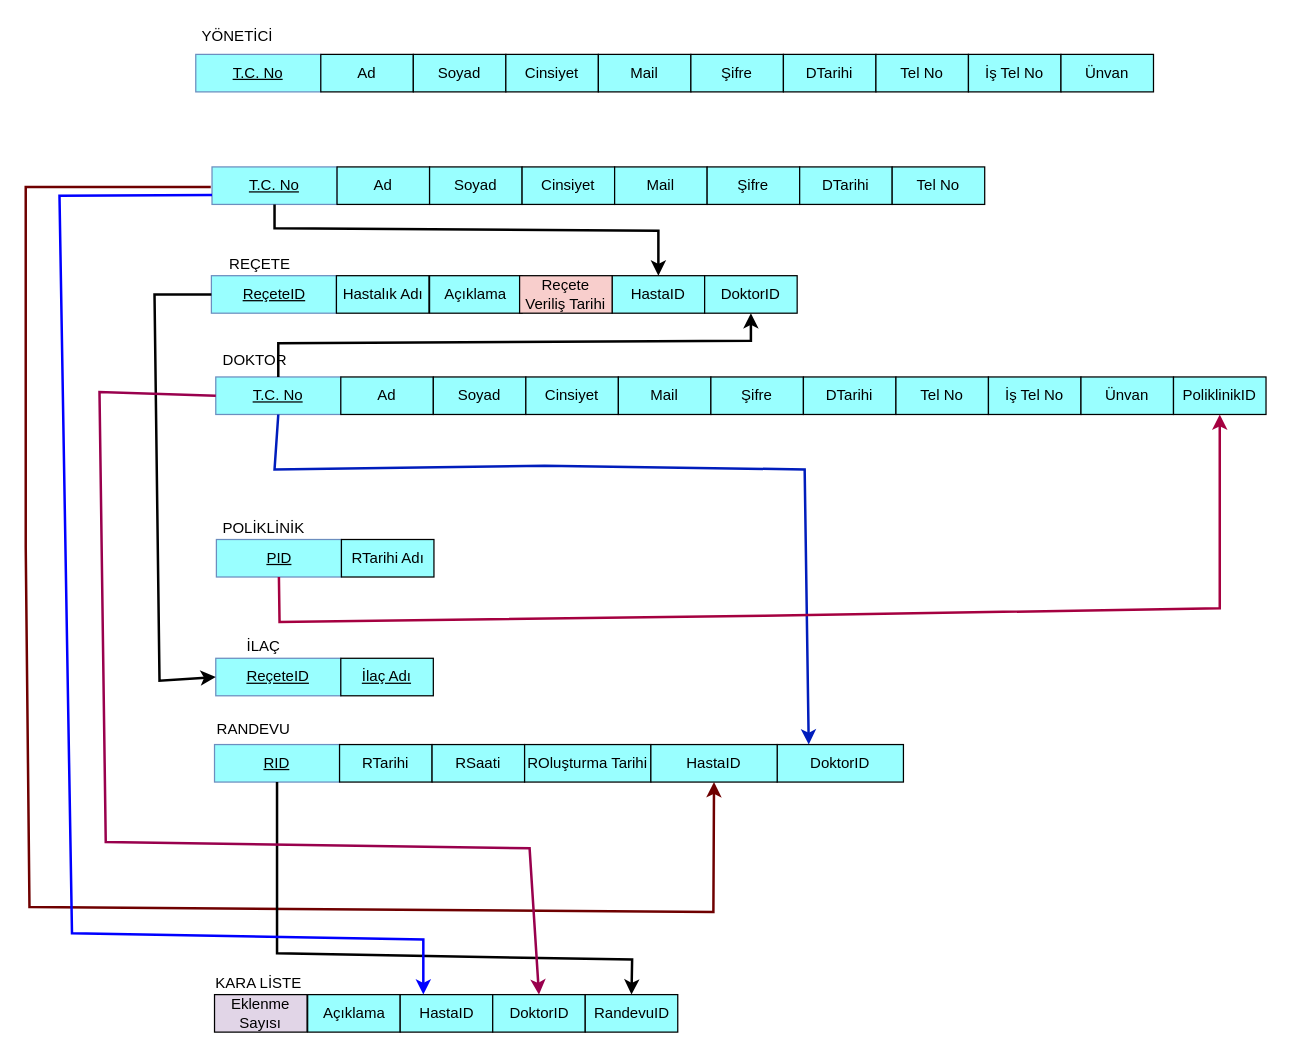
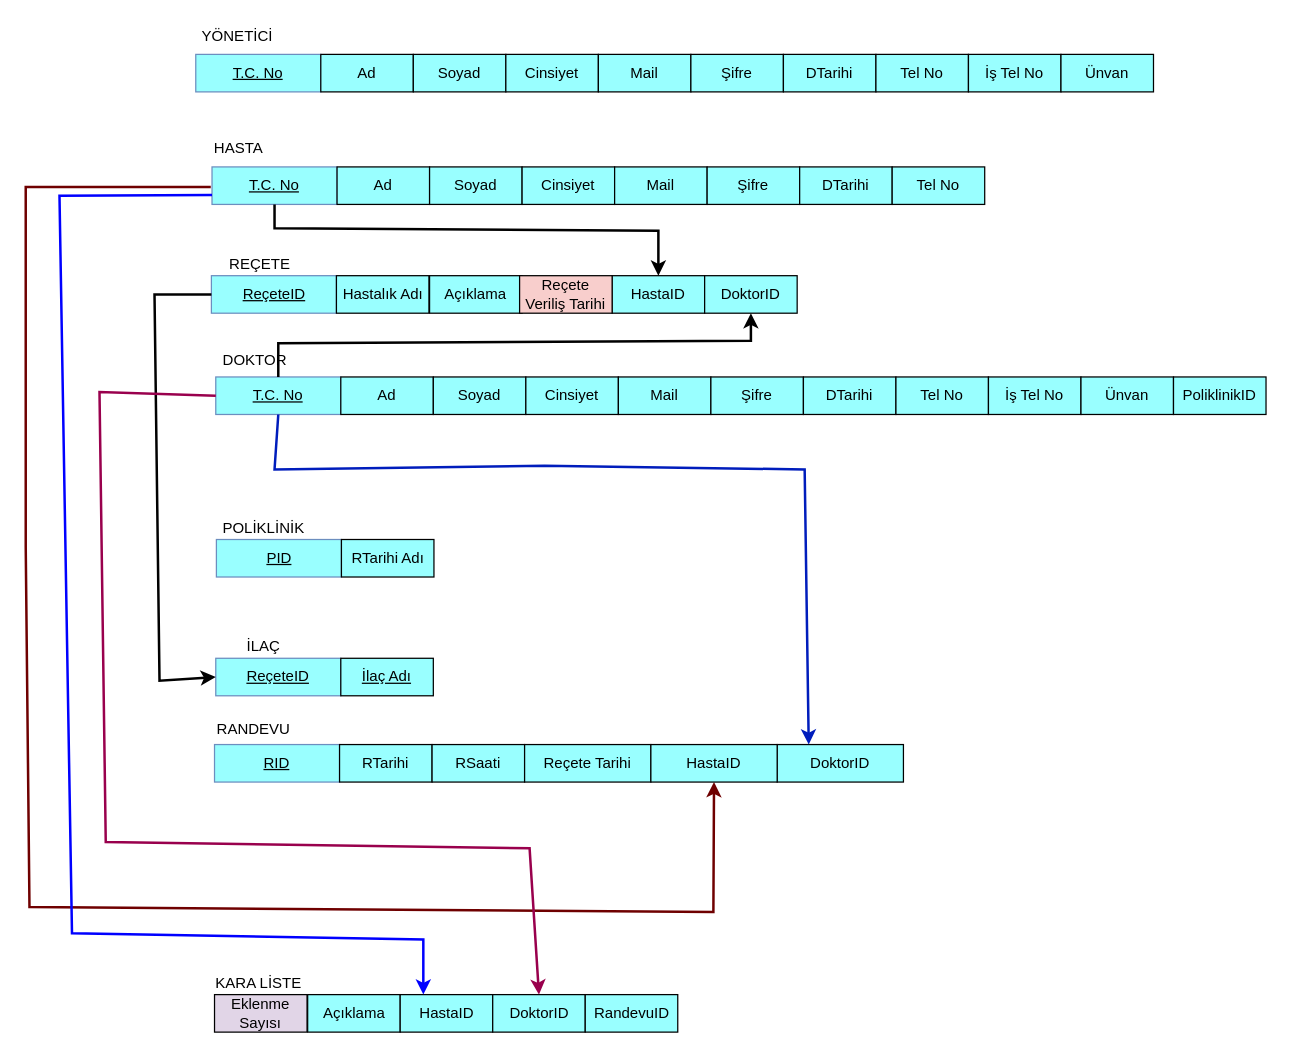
node "HASTA": added
edge "PID" -> "PoliklinikID": removed
node "ROluşturma Tarihi": label "ROluşturma Tarihi" -> "Reçete Tarihi"
edge "RID" -> "RandevuID": removed
